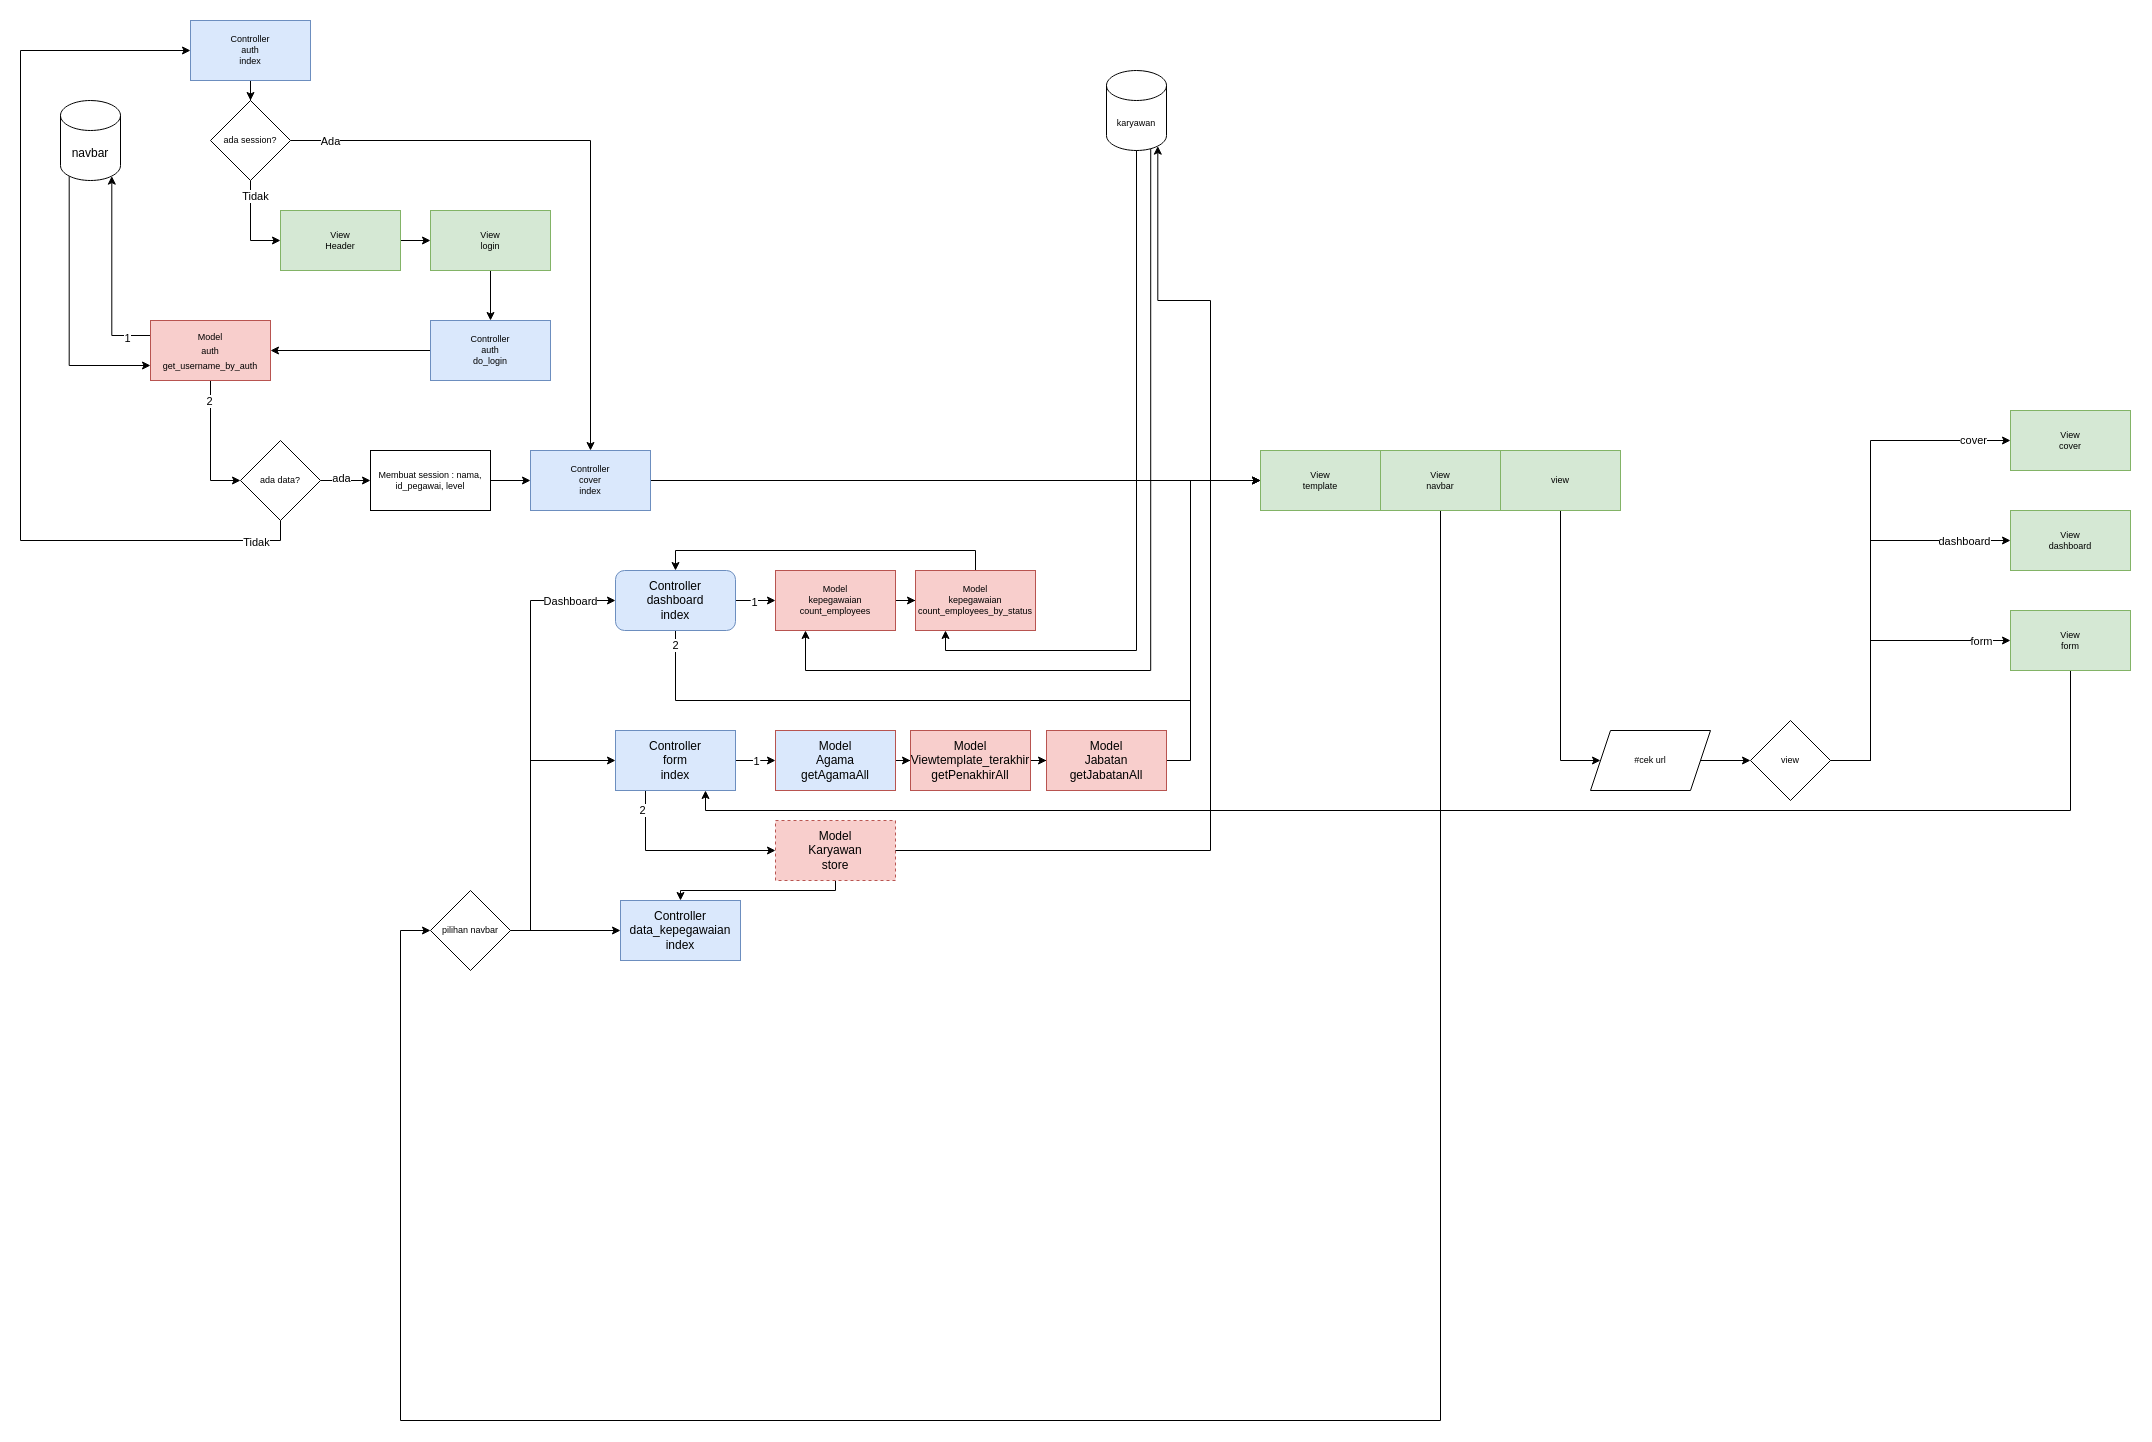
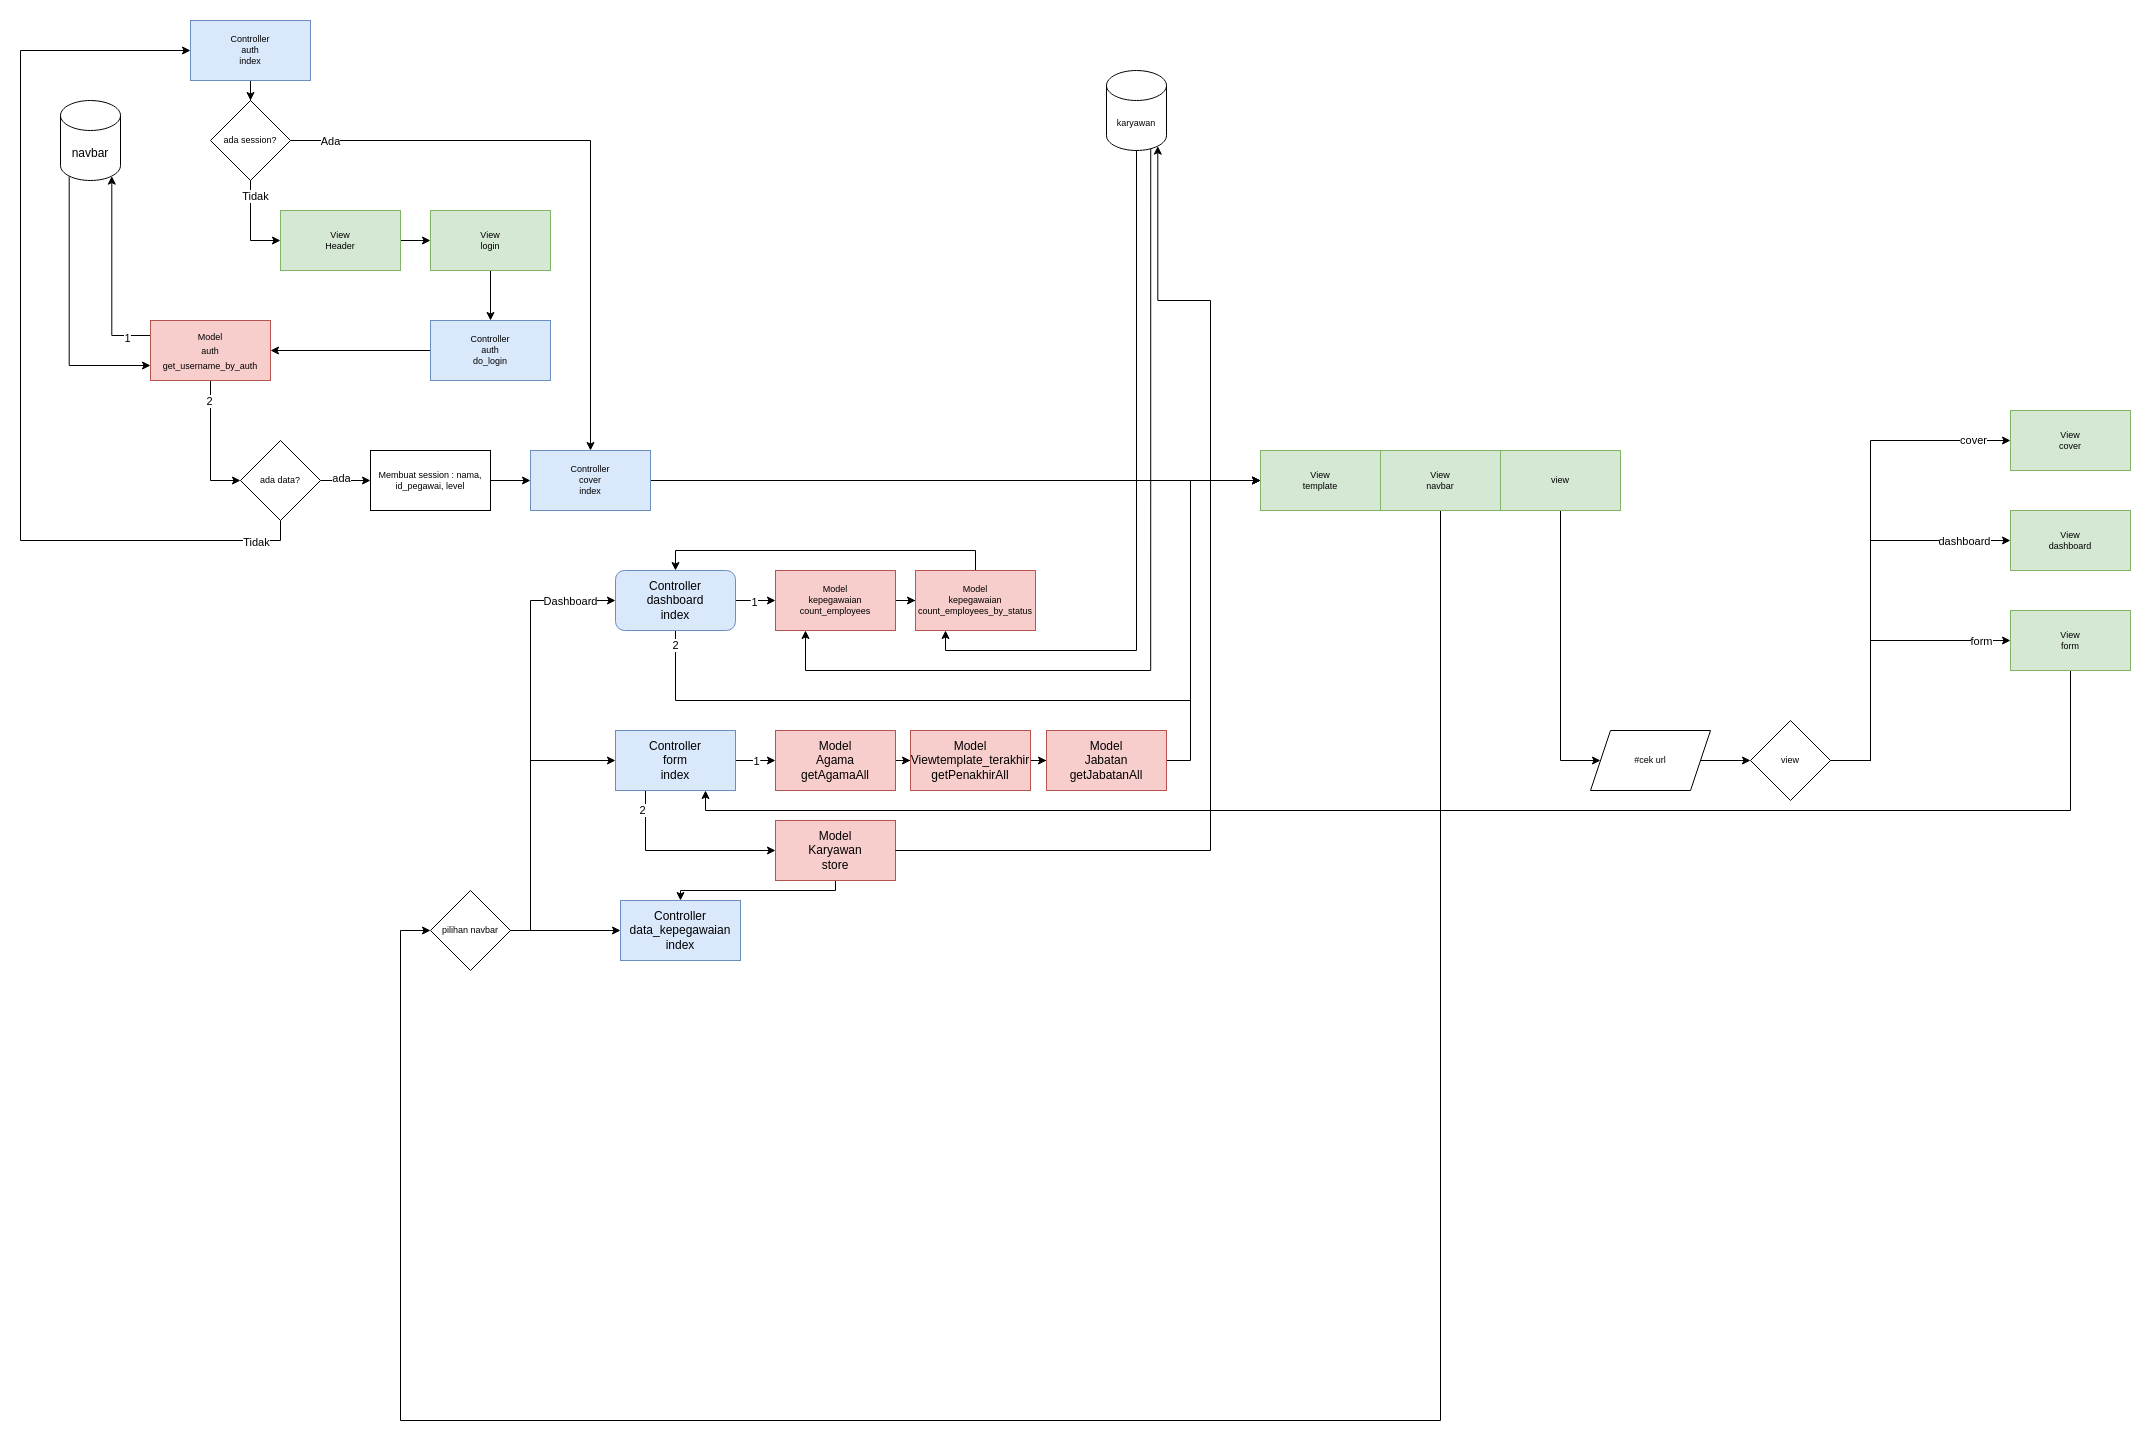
node "Model Agama getAgamaAll": fillcolor #dae8fc -> #f8cecc
node "Model Karyawan store": style dashed -> solid
